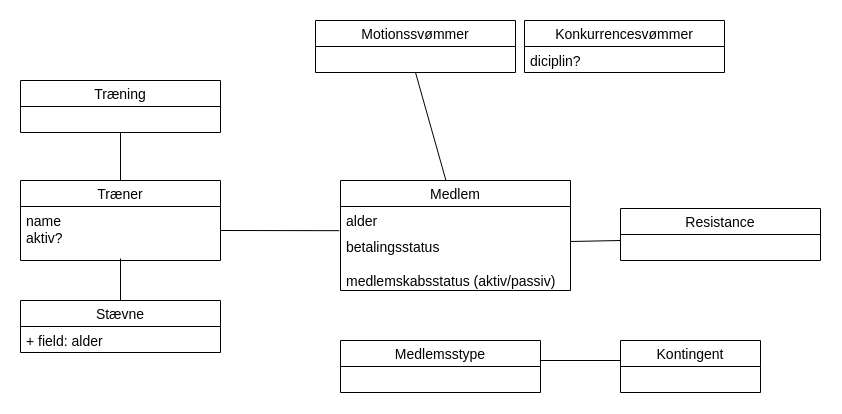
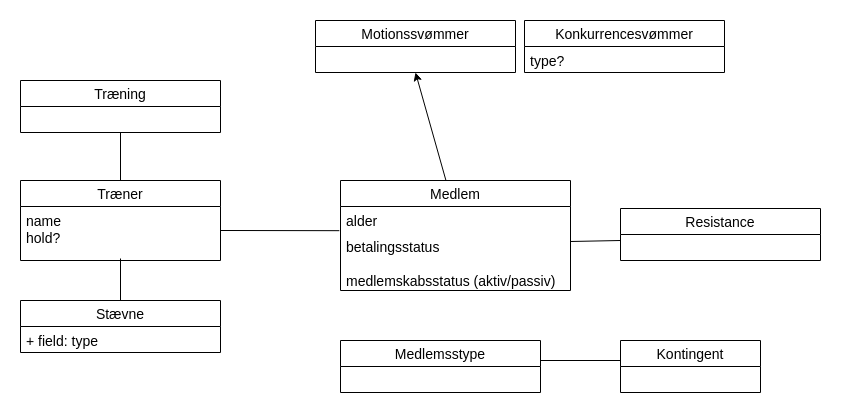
node "diciplin?": label "diciplin?" -> "type?"
edge "Motionssvømmer" -- "Medlem": arrowhead none -> classic
node "name aktiv?": label "name aktiv?" -> "name hold?"
node "+ field: alder": label "+ field: alder" -> "+ field: type"
